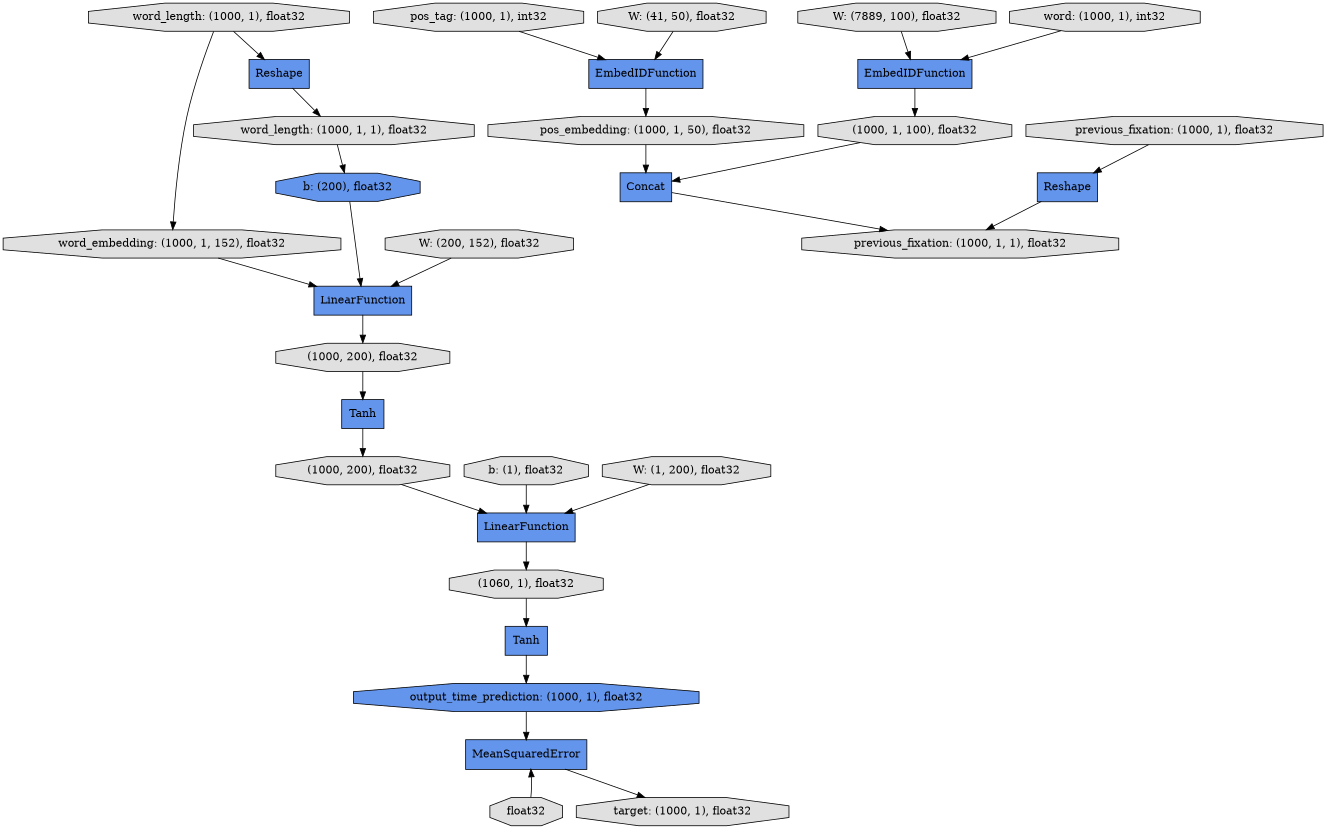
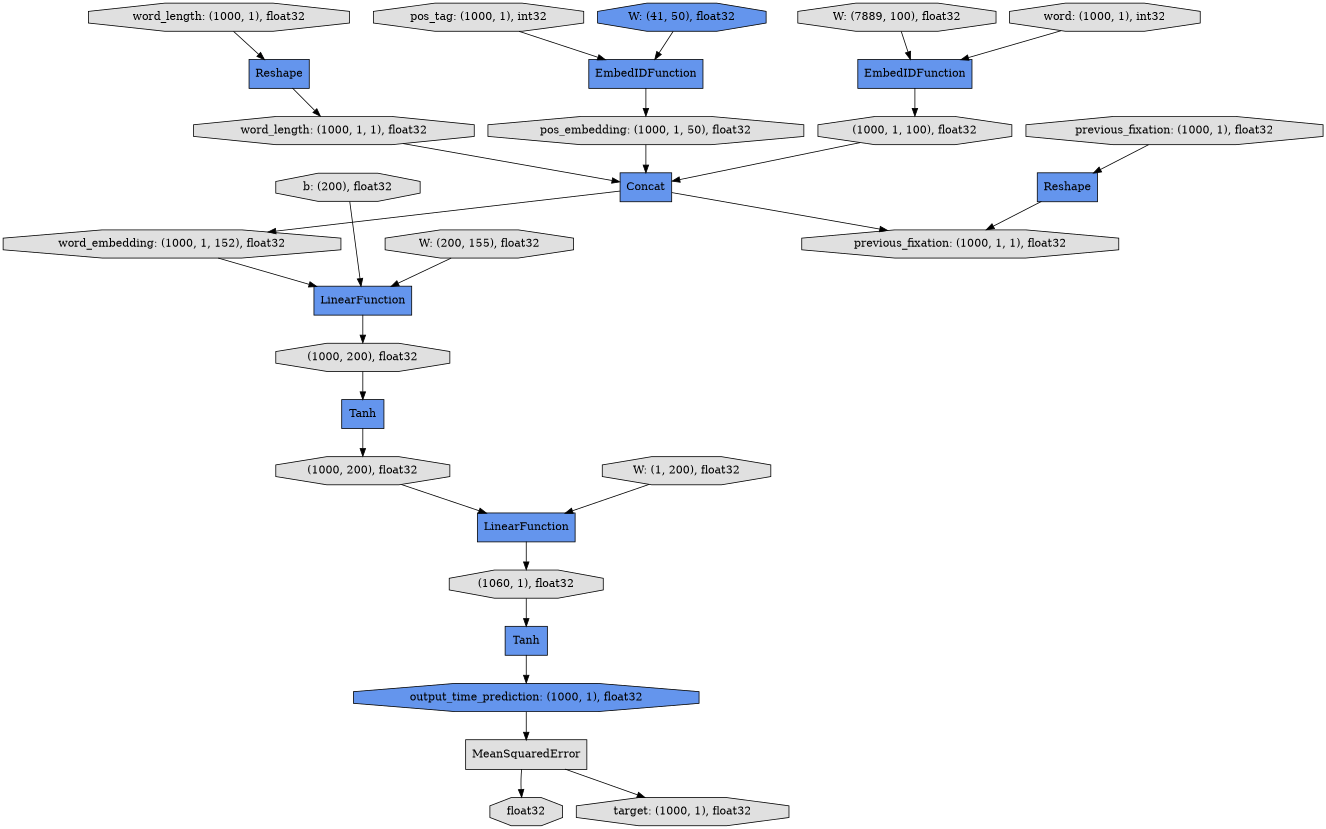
node "W: (41, 50), float32": fillcolor #e0e0e0 -> #6495ed
edge "word_length: (1000, 1), float32" -> "word_embedding: (1000, 1, 152), float32": now "Concat" -> "word_embedding: (1000, 1, 152), float32"
edge "word_length: (1000, 1, 1), float32" -> "b: (200), float32": now "word_length: (1000, 1, 1), float32" -> "Concat"
node "b: (200), float32": fillcolor #6495ed -> #e0e0e0
node "W: (200, 152), float32": label "W: (200, 152), float32" -> "W: (200, 155), float32"
node "b: (1), float32": removed
node "MeanSquaredError": fillcolor #6495ed -> #e0e0e0
edge "float32" -> "MeanSquaredError": reversed
